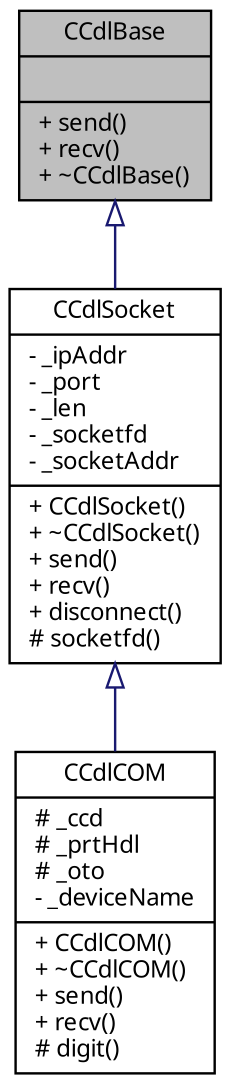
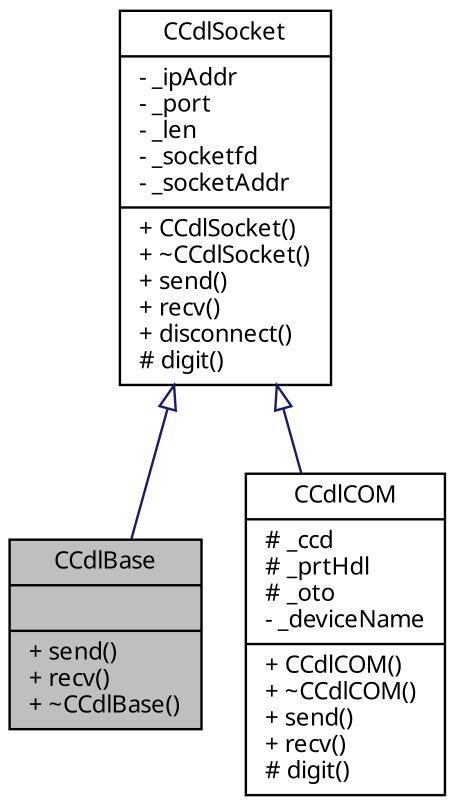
edge "CCdlSocket" -> "CCdlBase": reversed
node "CCdlSocket": text "# socketfd()" -> "# digit()"
